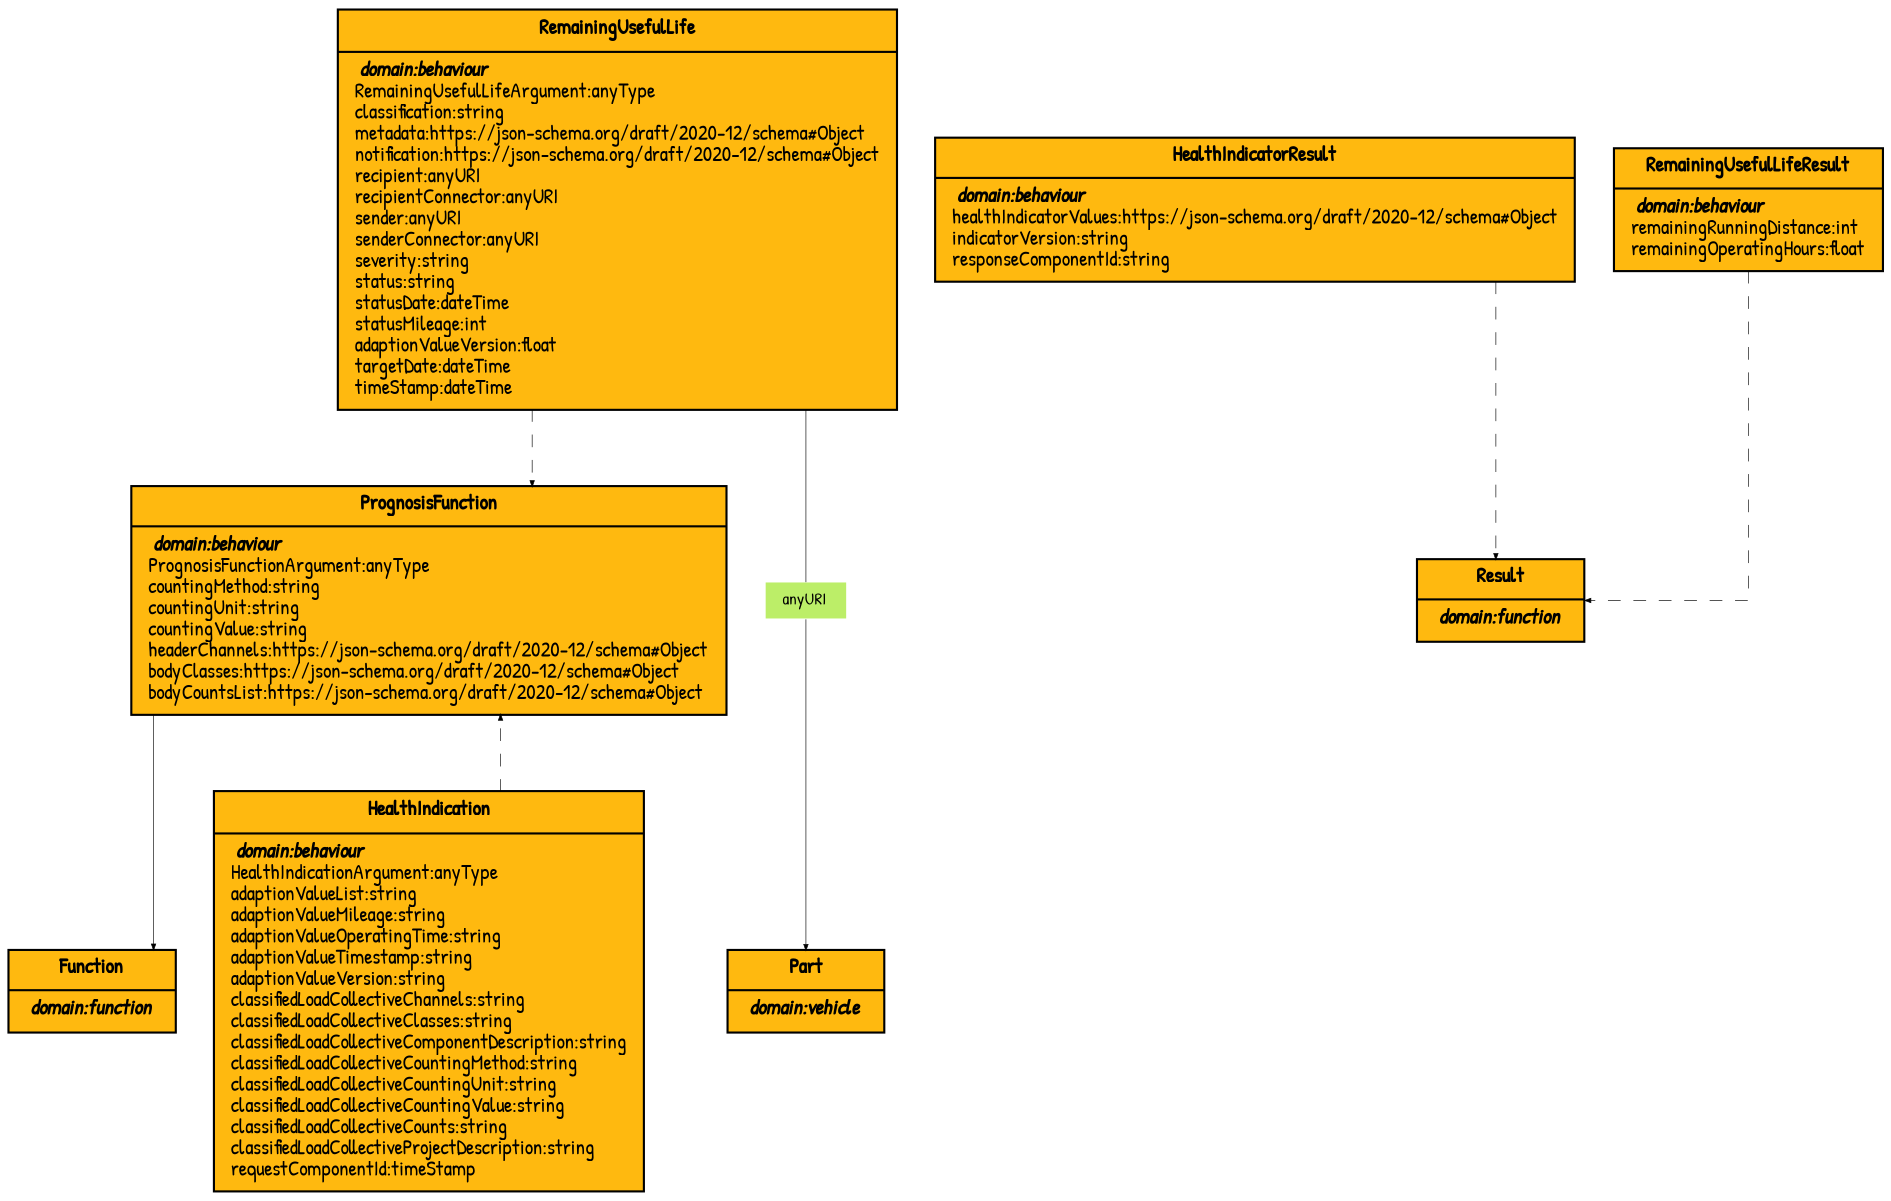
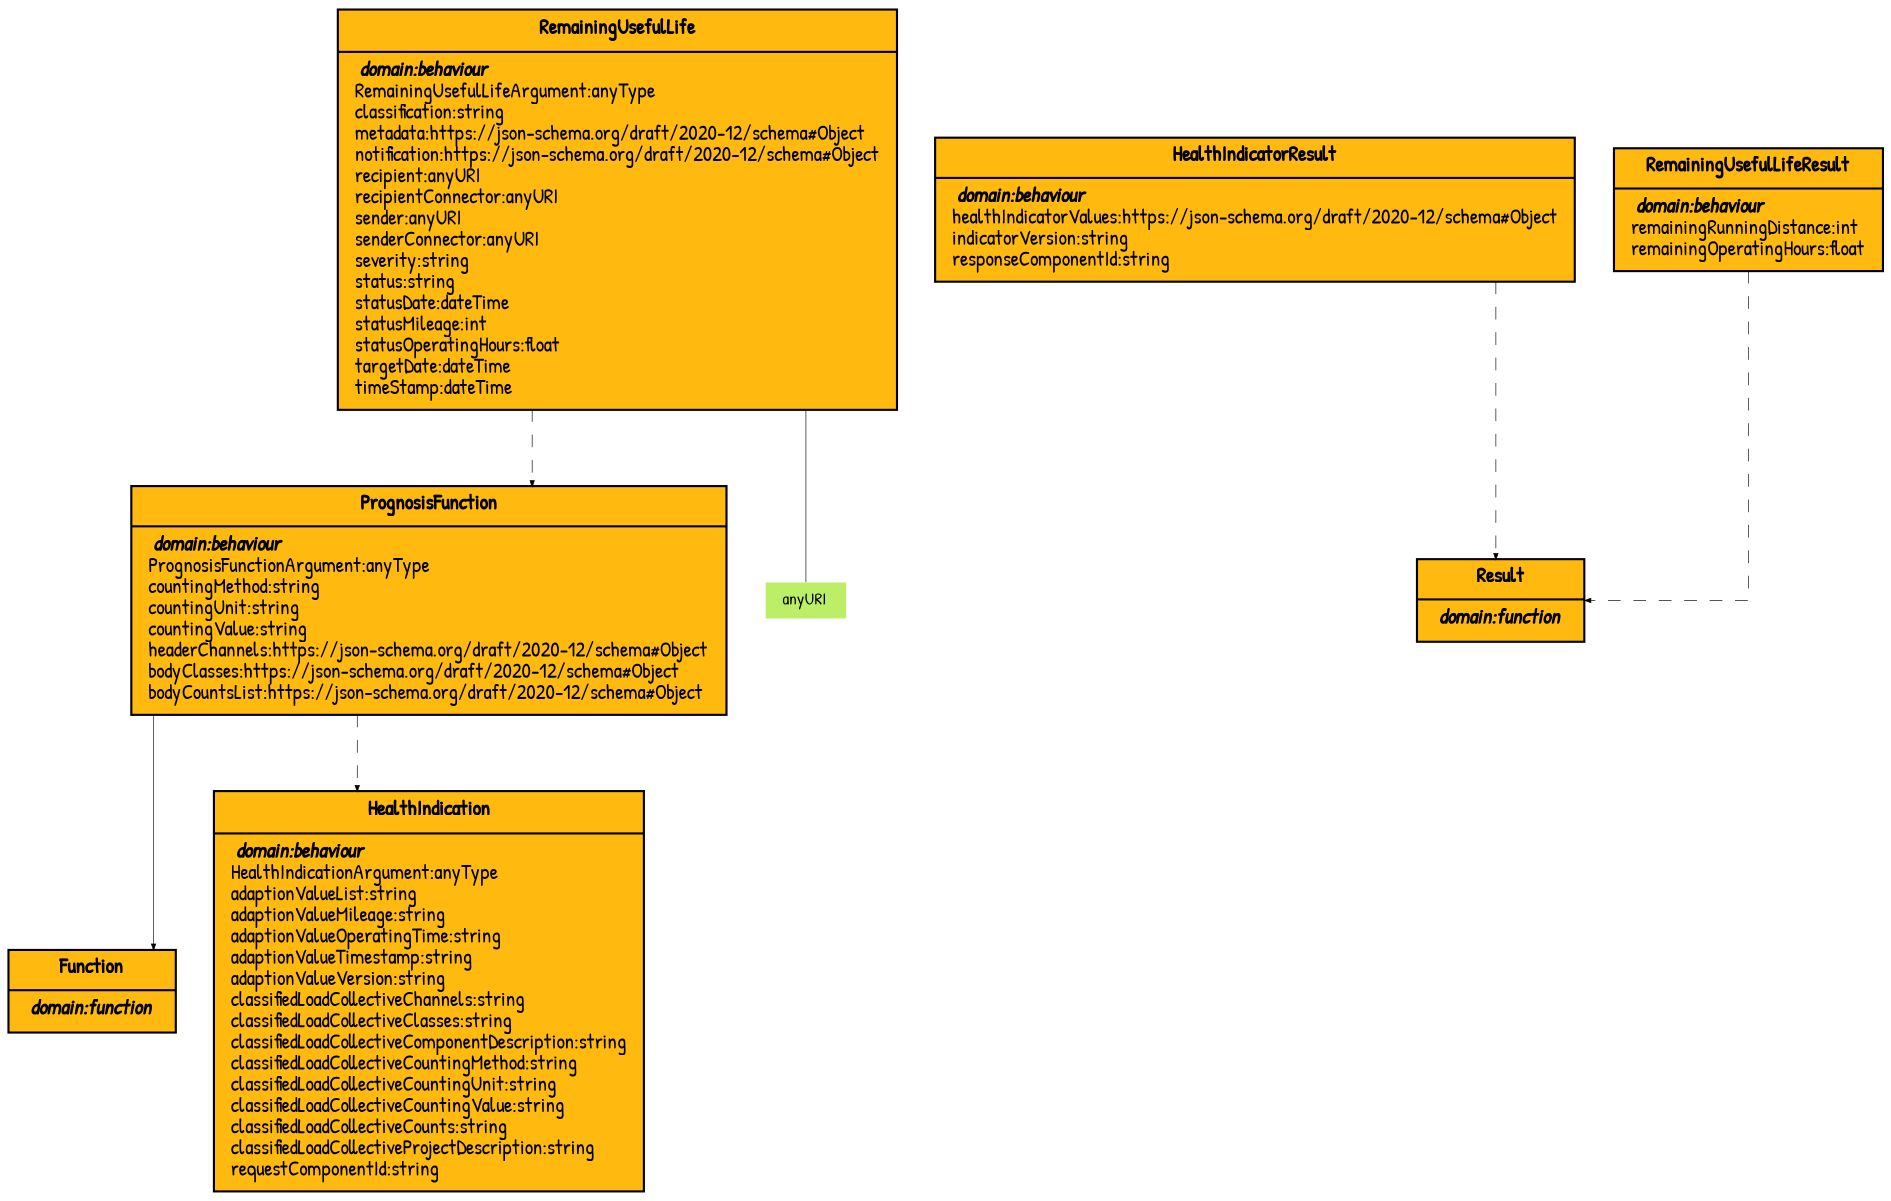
node "RemainingUsefulLife": text "adaptionValueVersion:float" -> "statusOperatingHours:float"
edge "HealthIndication" -> "PrognosisFunction": reversed
node "Part": removed
node "HealthIndication": text "requestComponentId:timeStamp" -> "requestComponentId:string"
